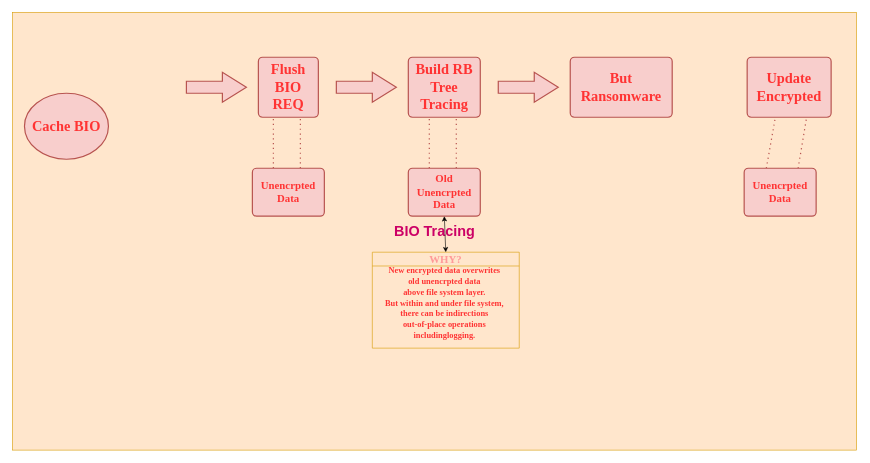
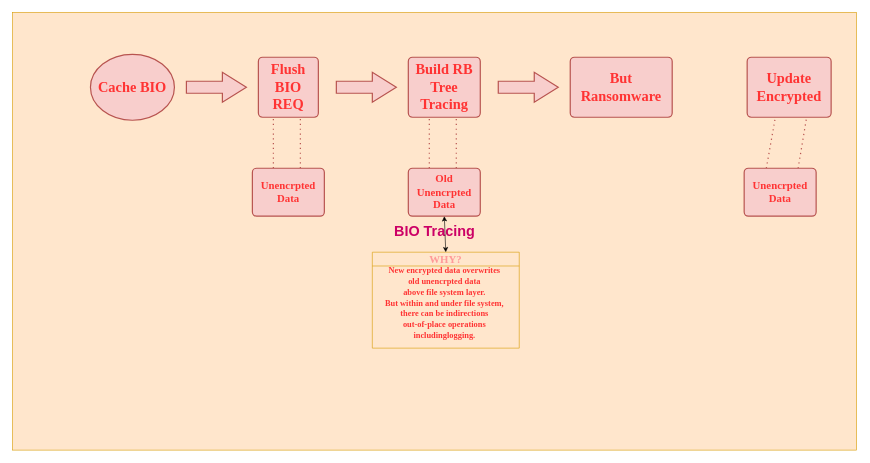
node "Cache BIO": moved (66, 126) -> (132, 87)
